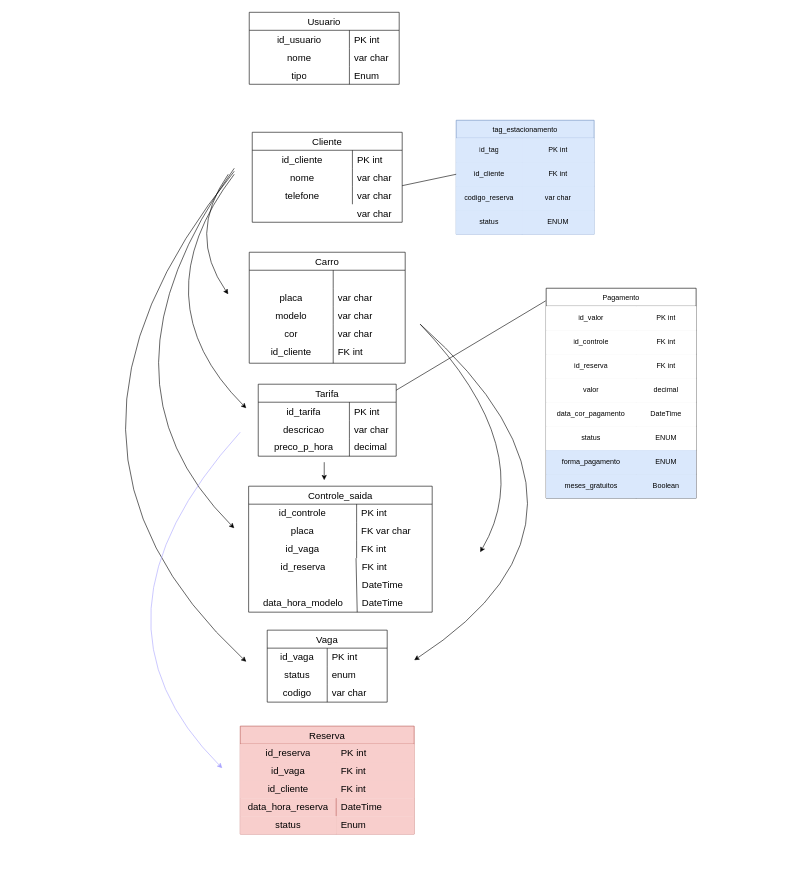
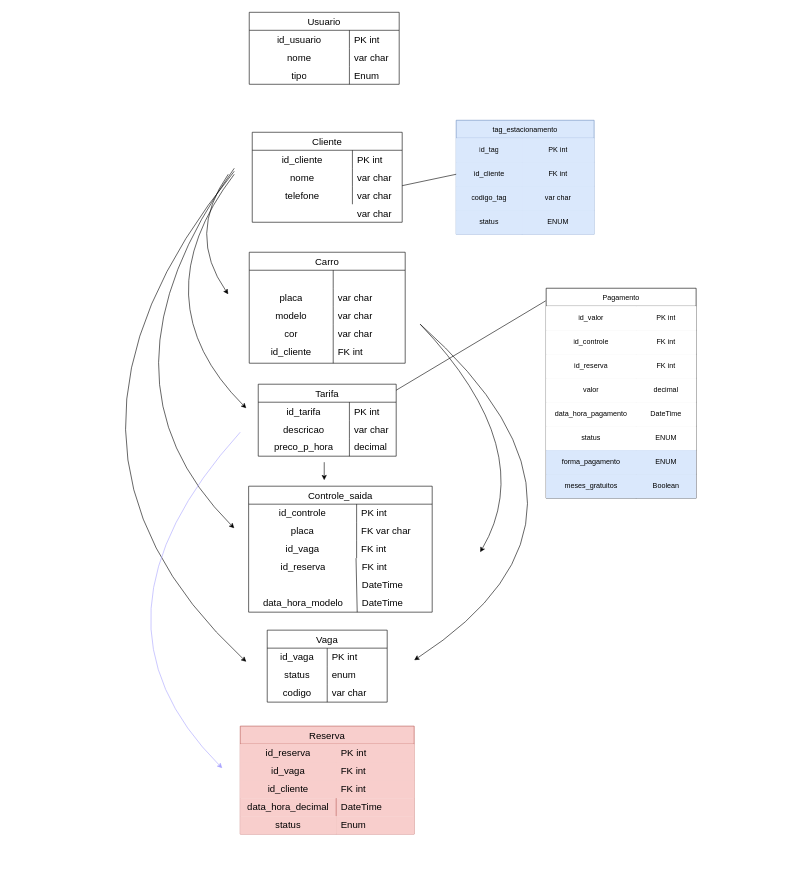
node "codigo_reserva": label "codigo_reserva" -> "codigo_tag"
node "data_cor_pagamento": label "data_cor_pagamento" -> "data_hora_pagamento"
node "data_hora_reserva": label "data_hora_reserva" -> "data_hora_decimal"
